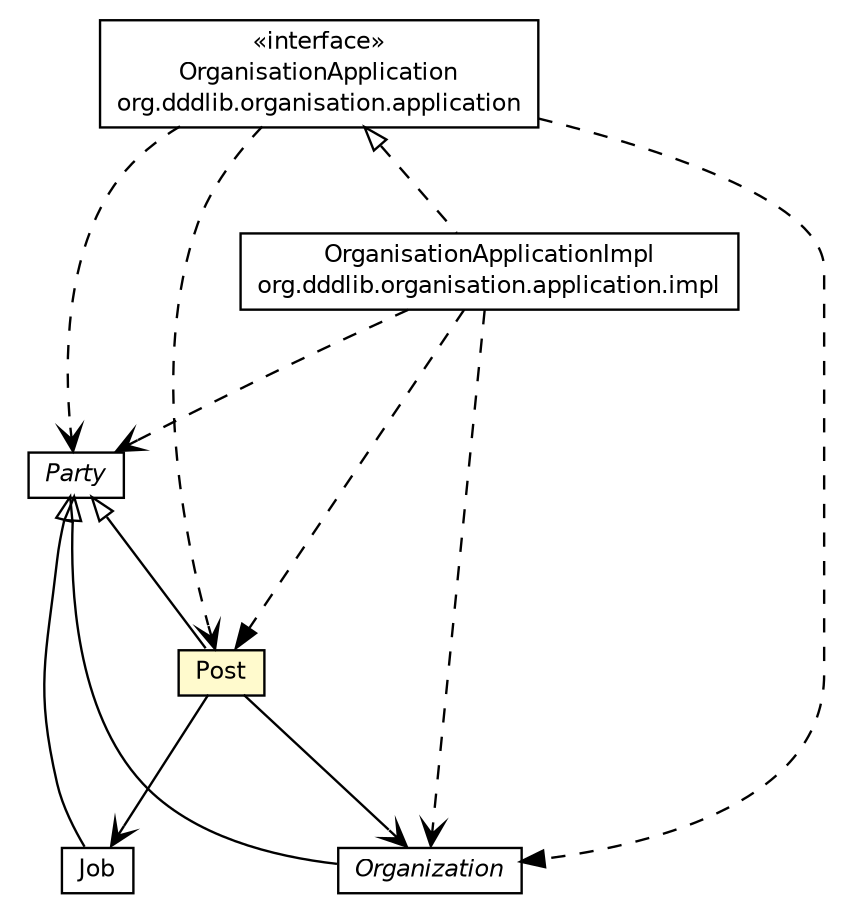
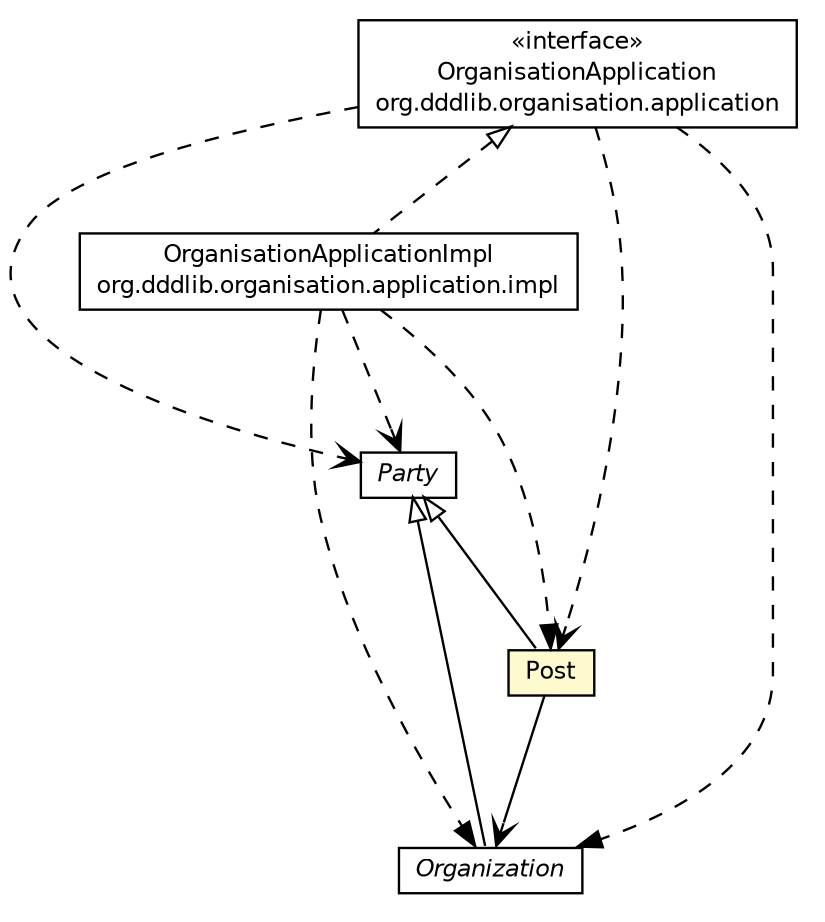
edge "OrganisationApplicationImpl" -> "Organization": arrowhead open -> normal
node "Job": removed
